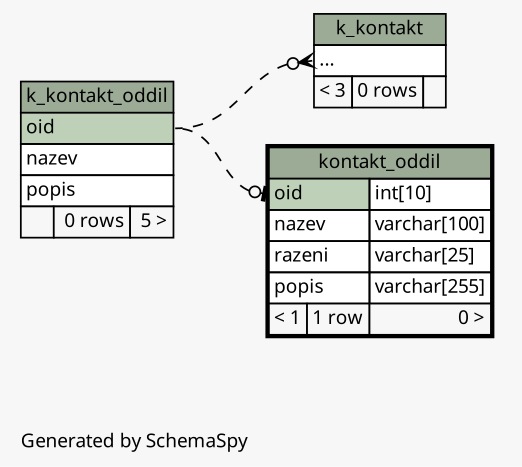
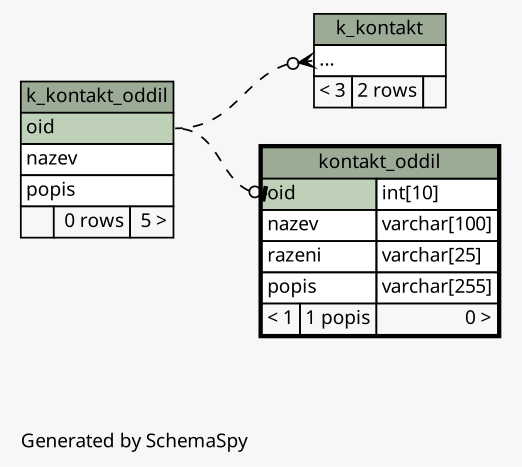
node "k_kontakt": text "0 rows" -> "2 rows"
node "kontakt_oddil": text "1 row" -> "1 popis"
